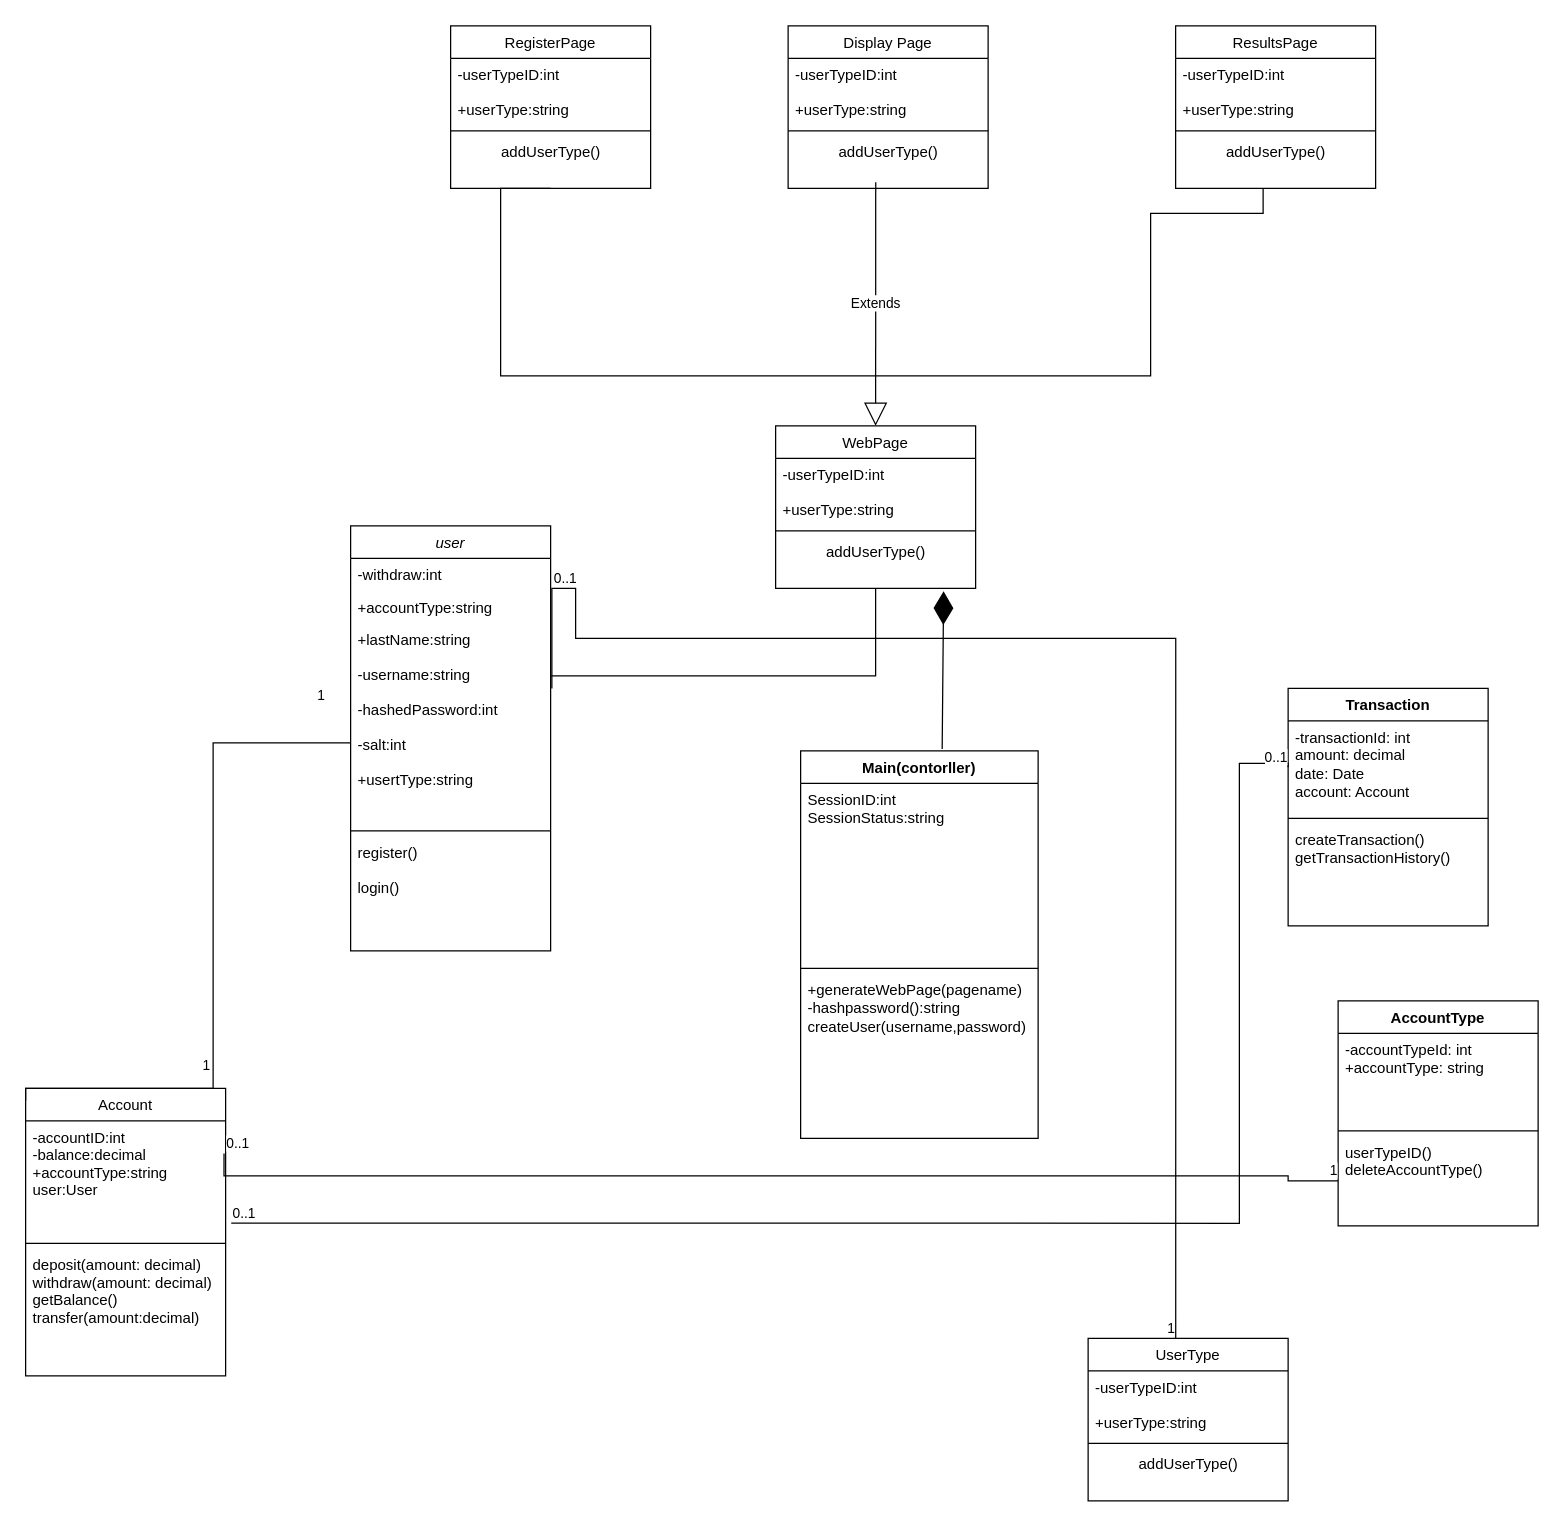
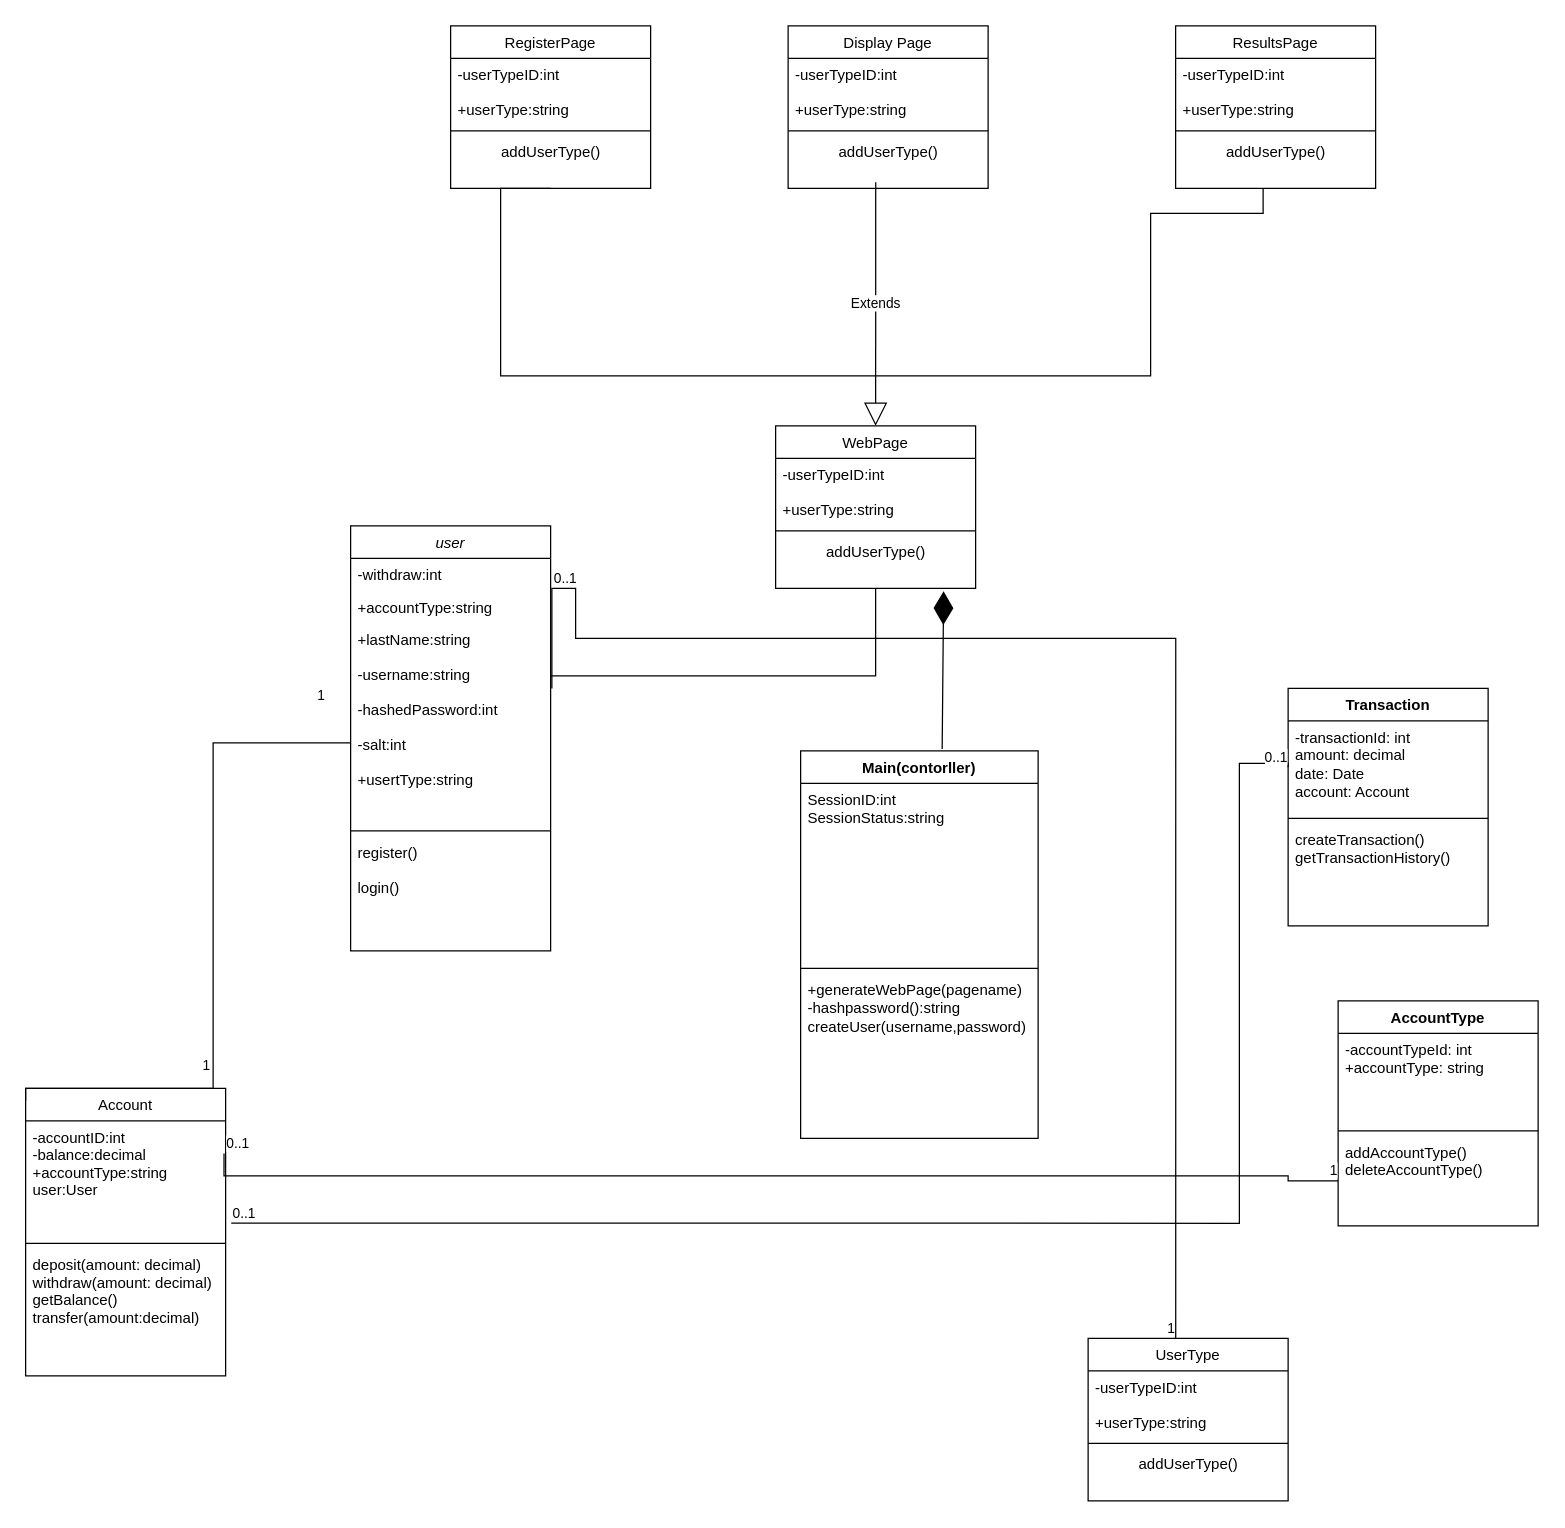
node "userTypeID() deleteAccountType()": label "userTypeID() deleteAccountType()" -> "addAccountType() deleteAccountType()"
